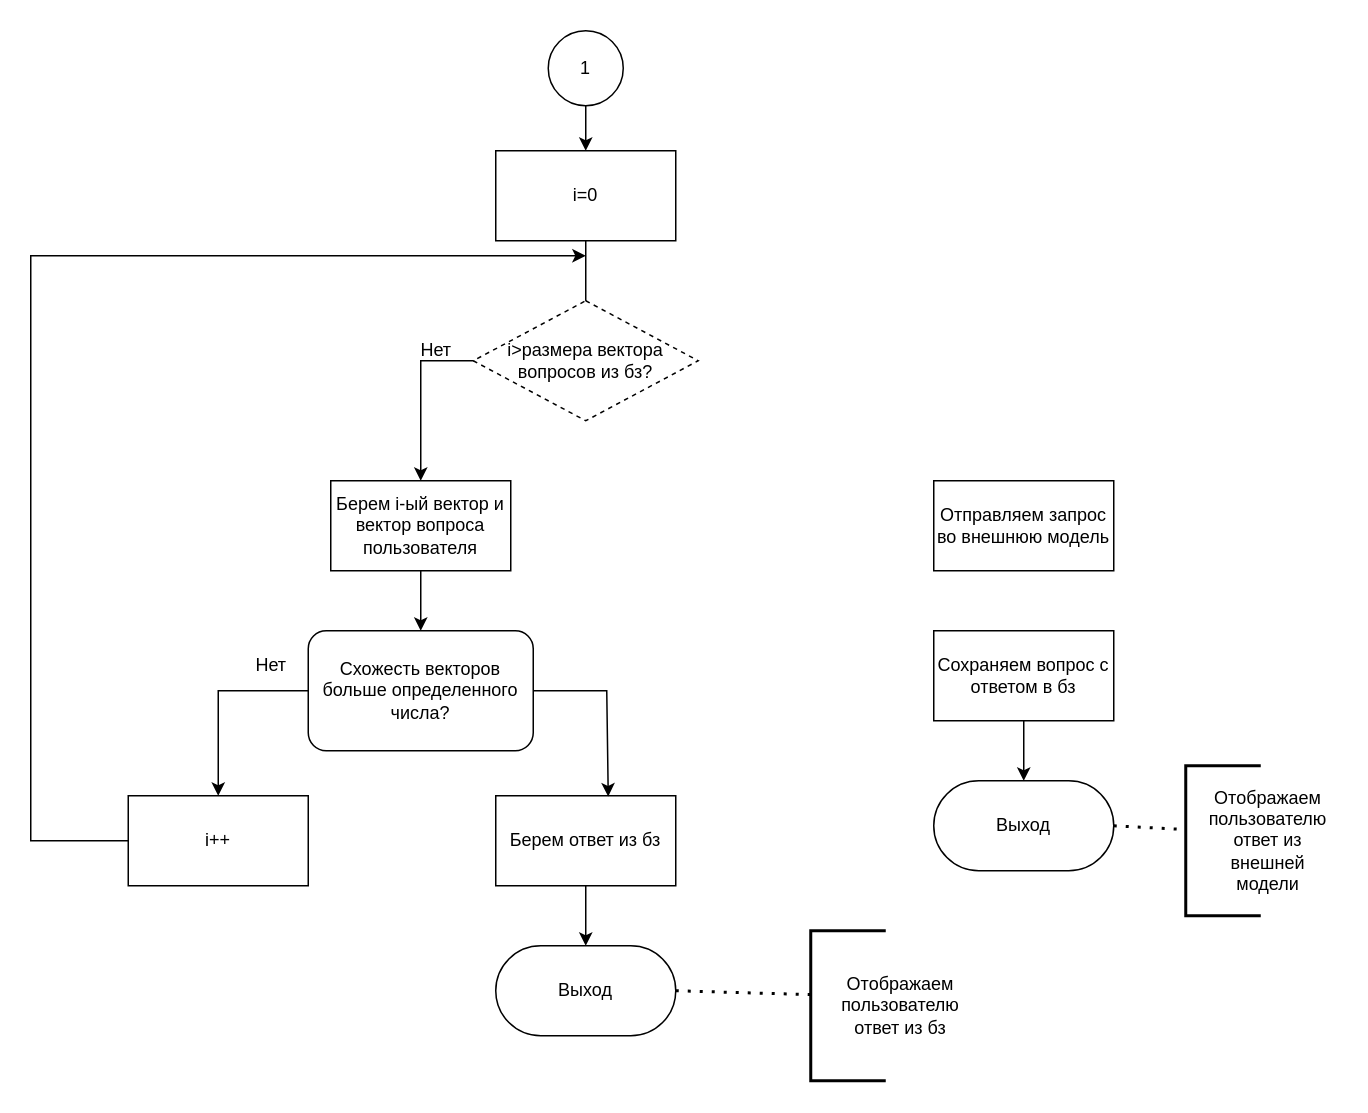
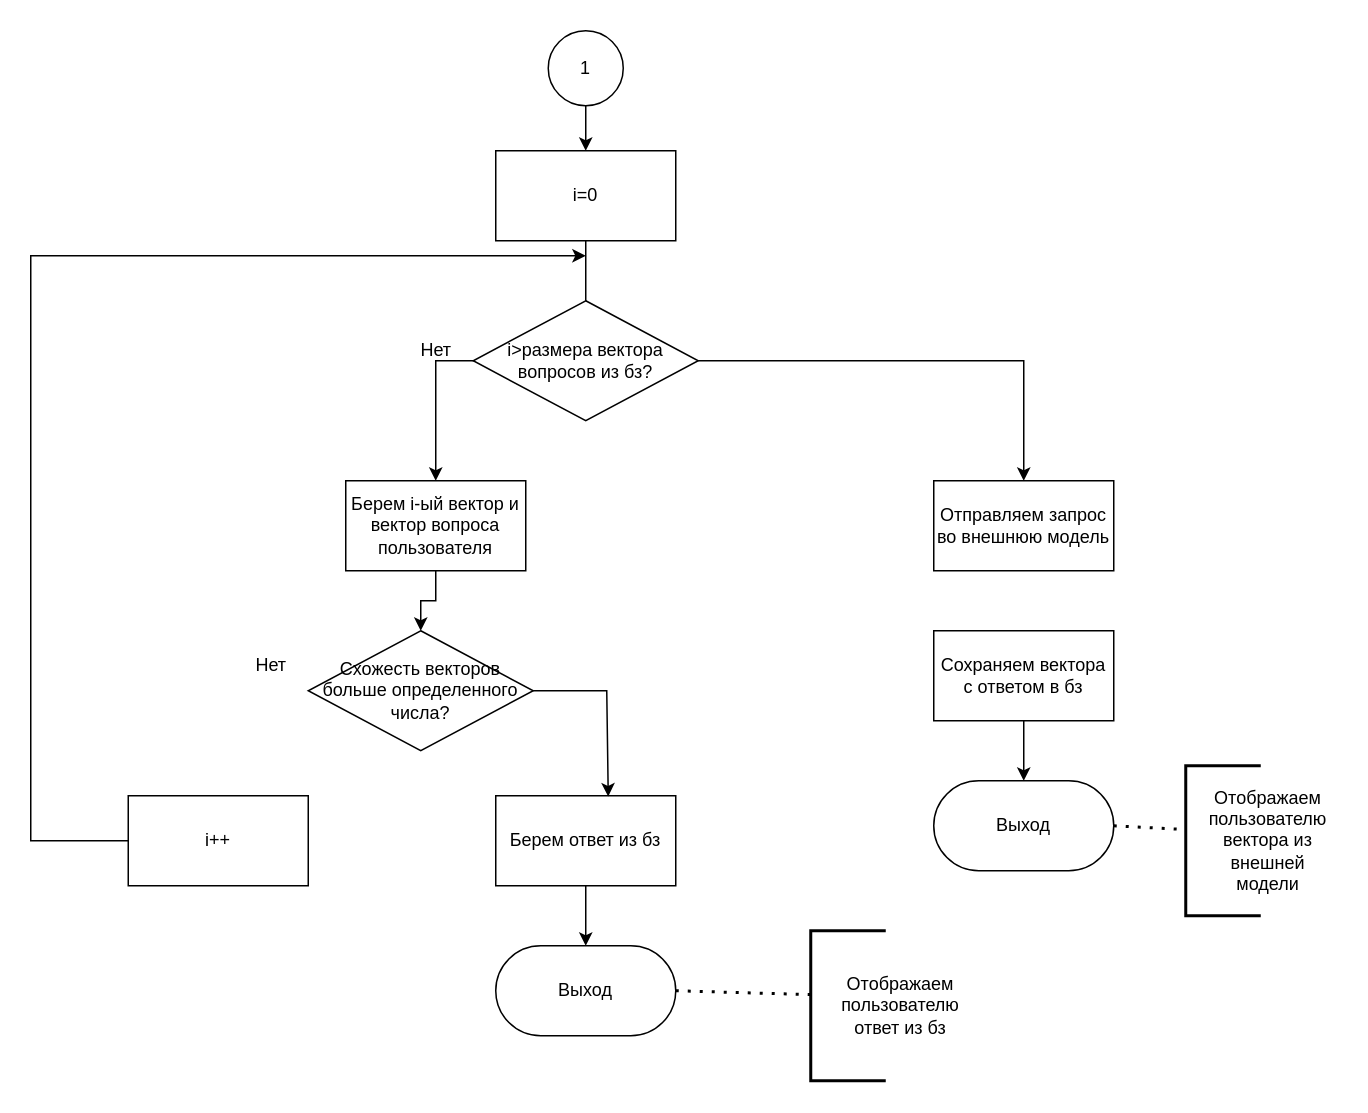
node "i>размера вектора вопросов из бз?": style dashed -> solid
edge "i>размера вектора вопросов из бз?" -> "Отправляем запрос во внешнюю модель": added
node "Берем i-ый вектор и вектор вопроса пользователя": moved (421, 526) -> (436, 526)
node "Сохраняем вопрос с ответом в бз": label "Сохраняем вопрос с ответом в бз" -> "Сохраняем вектора с ответом в бз"
node "Схожесть векторов больше определенного числа?": shape rounded rectangle -> diamond
edge "Схожесть векторов больше определенного числа?" -> "i++": removed
node "Отображаем пользователю ответ из внешней модели": label "Отображаем пользователю ответ из внешней модели" -> "Отображаем пользователю вектора из внешней модели"
